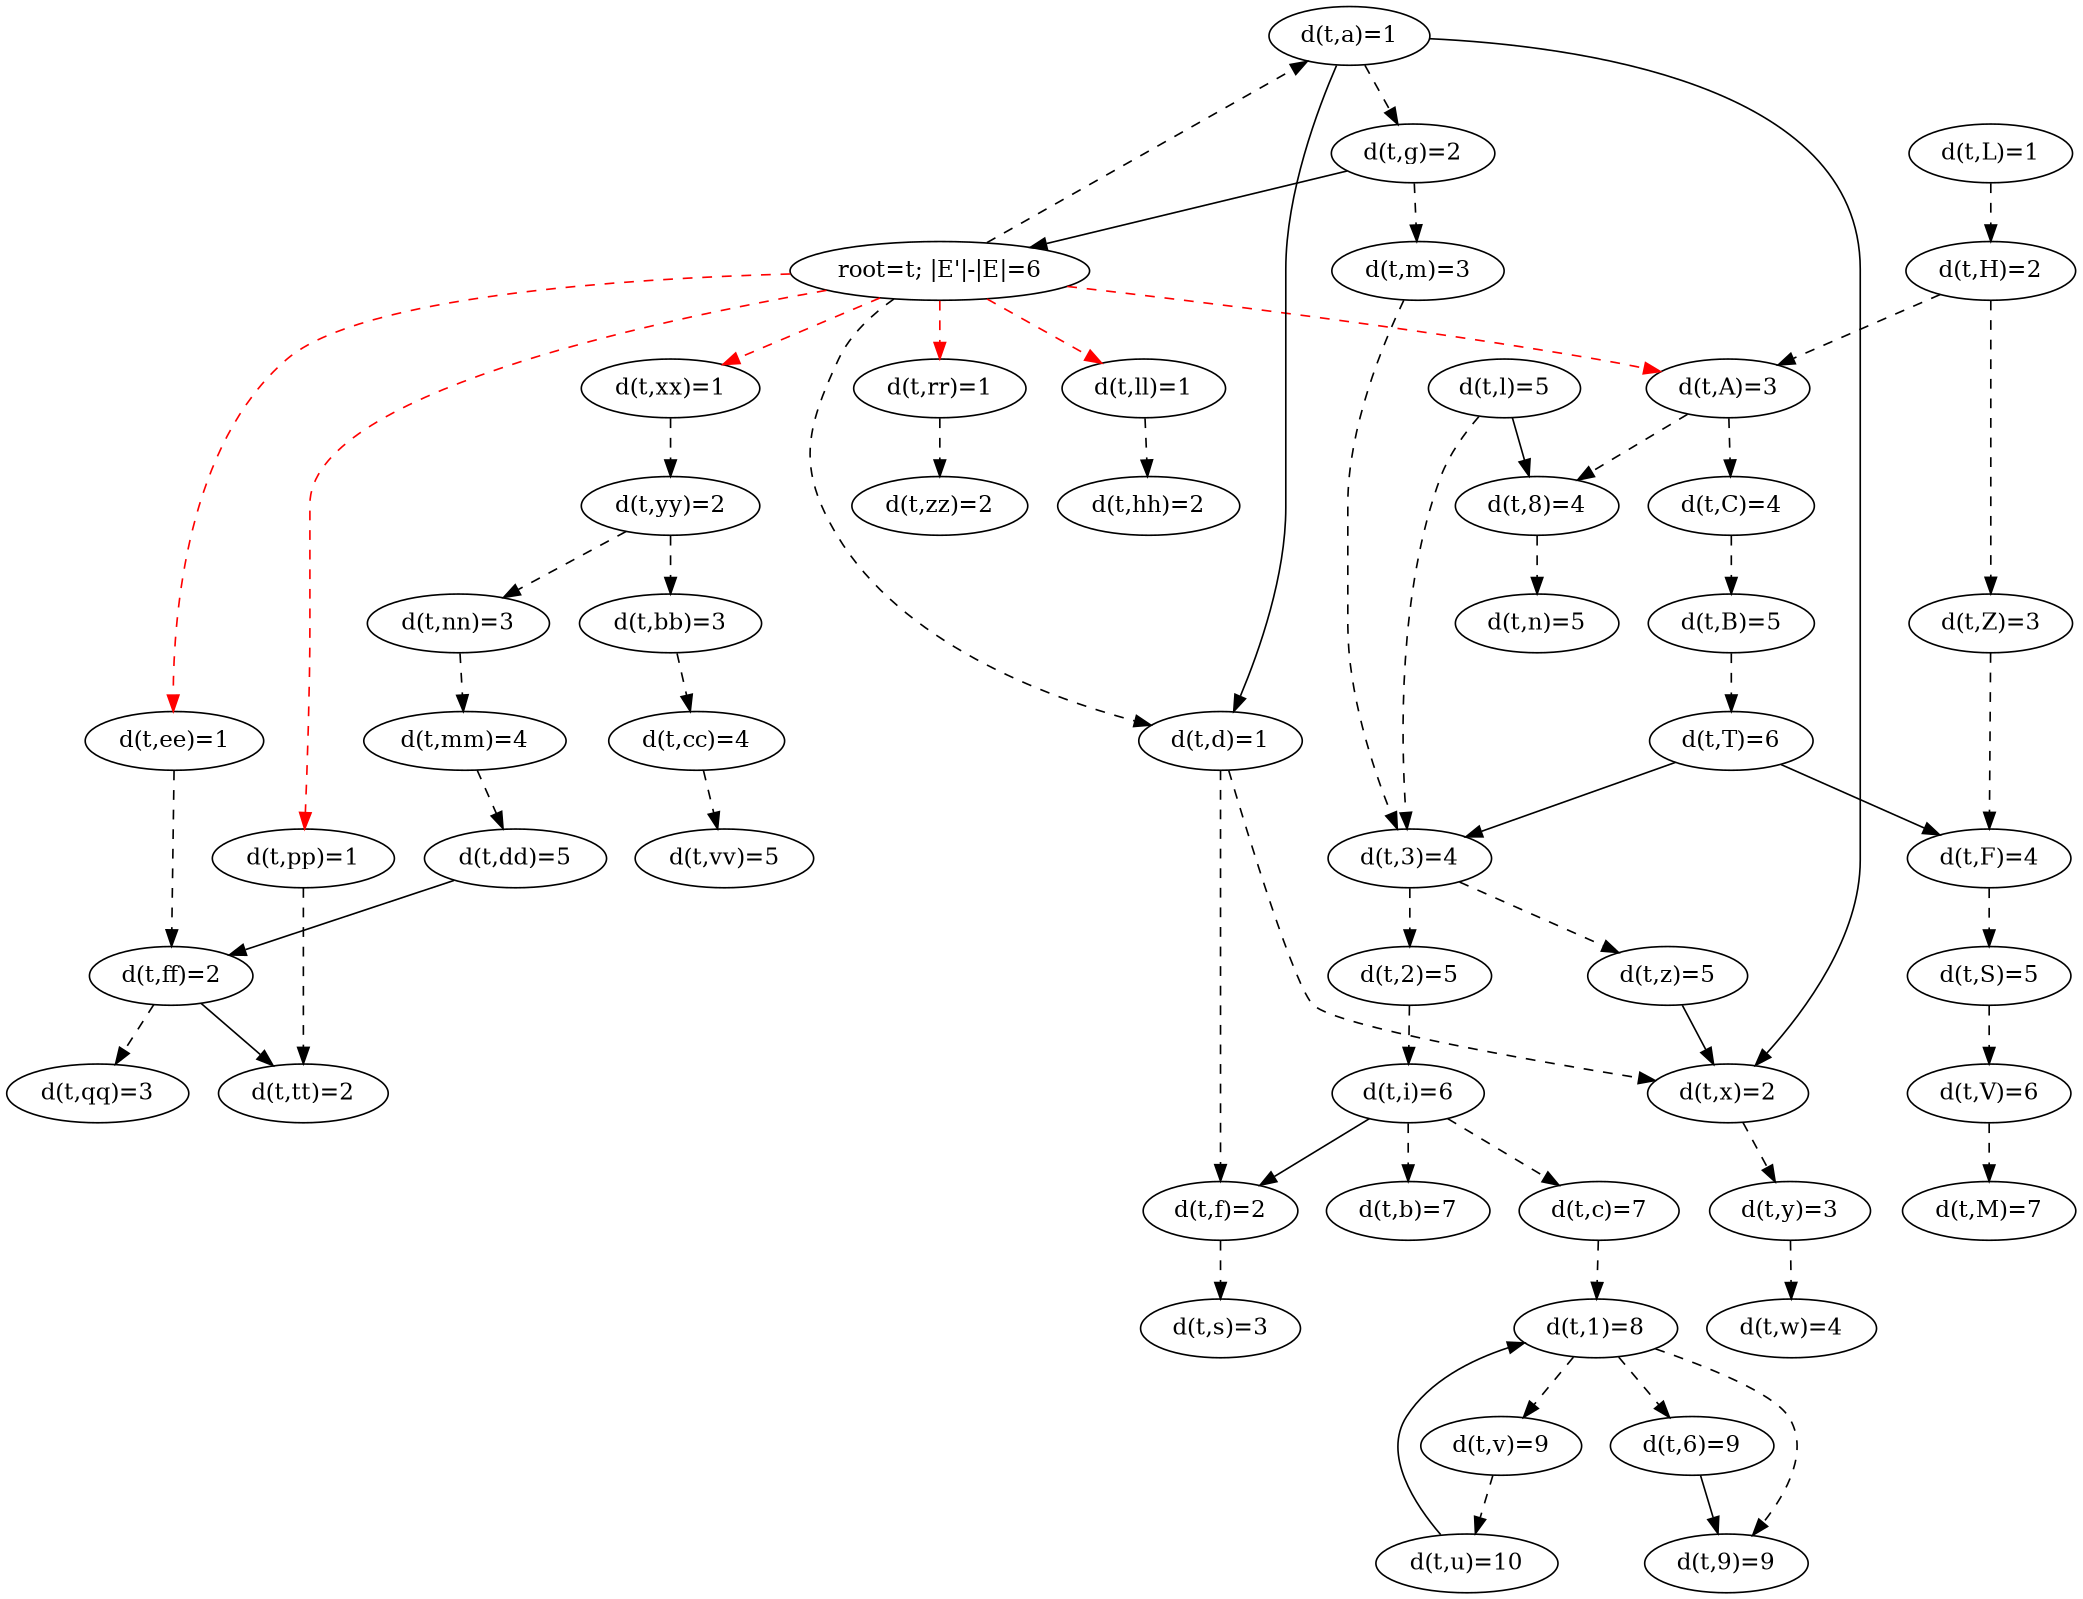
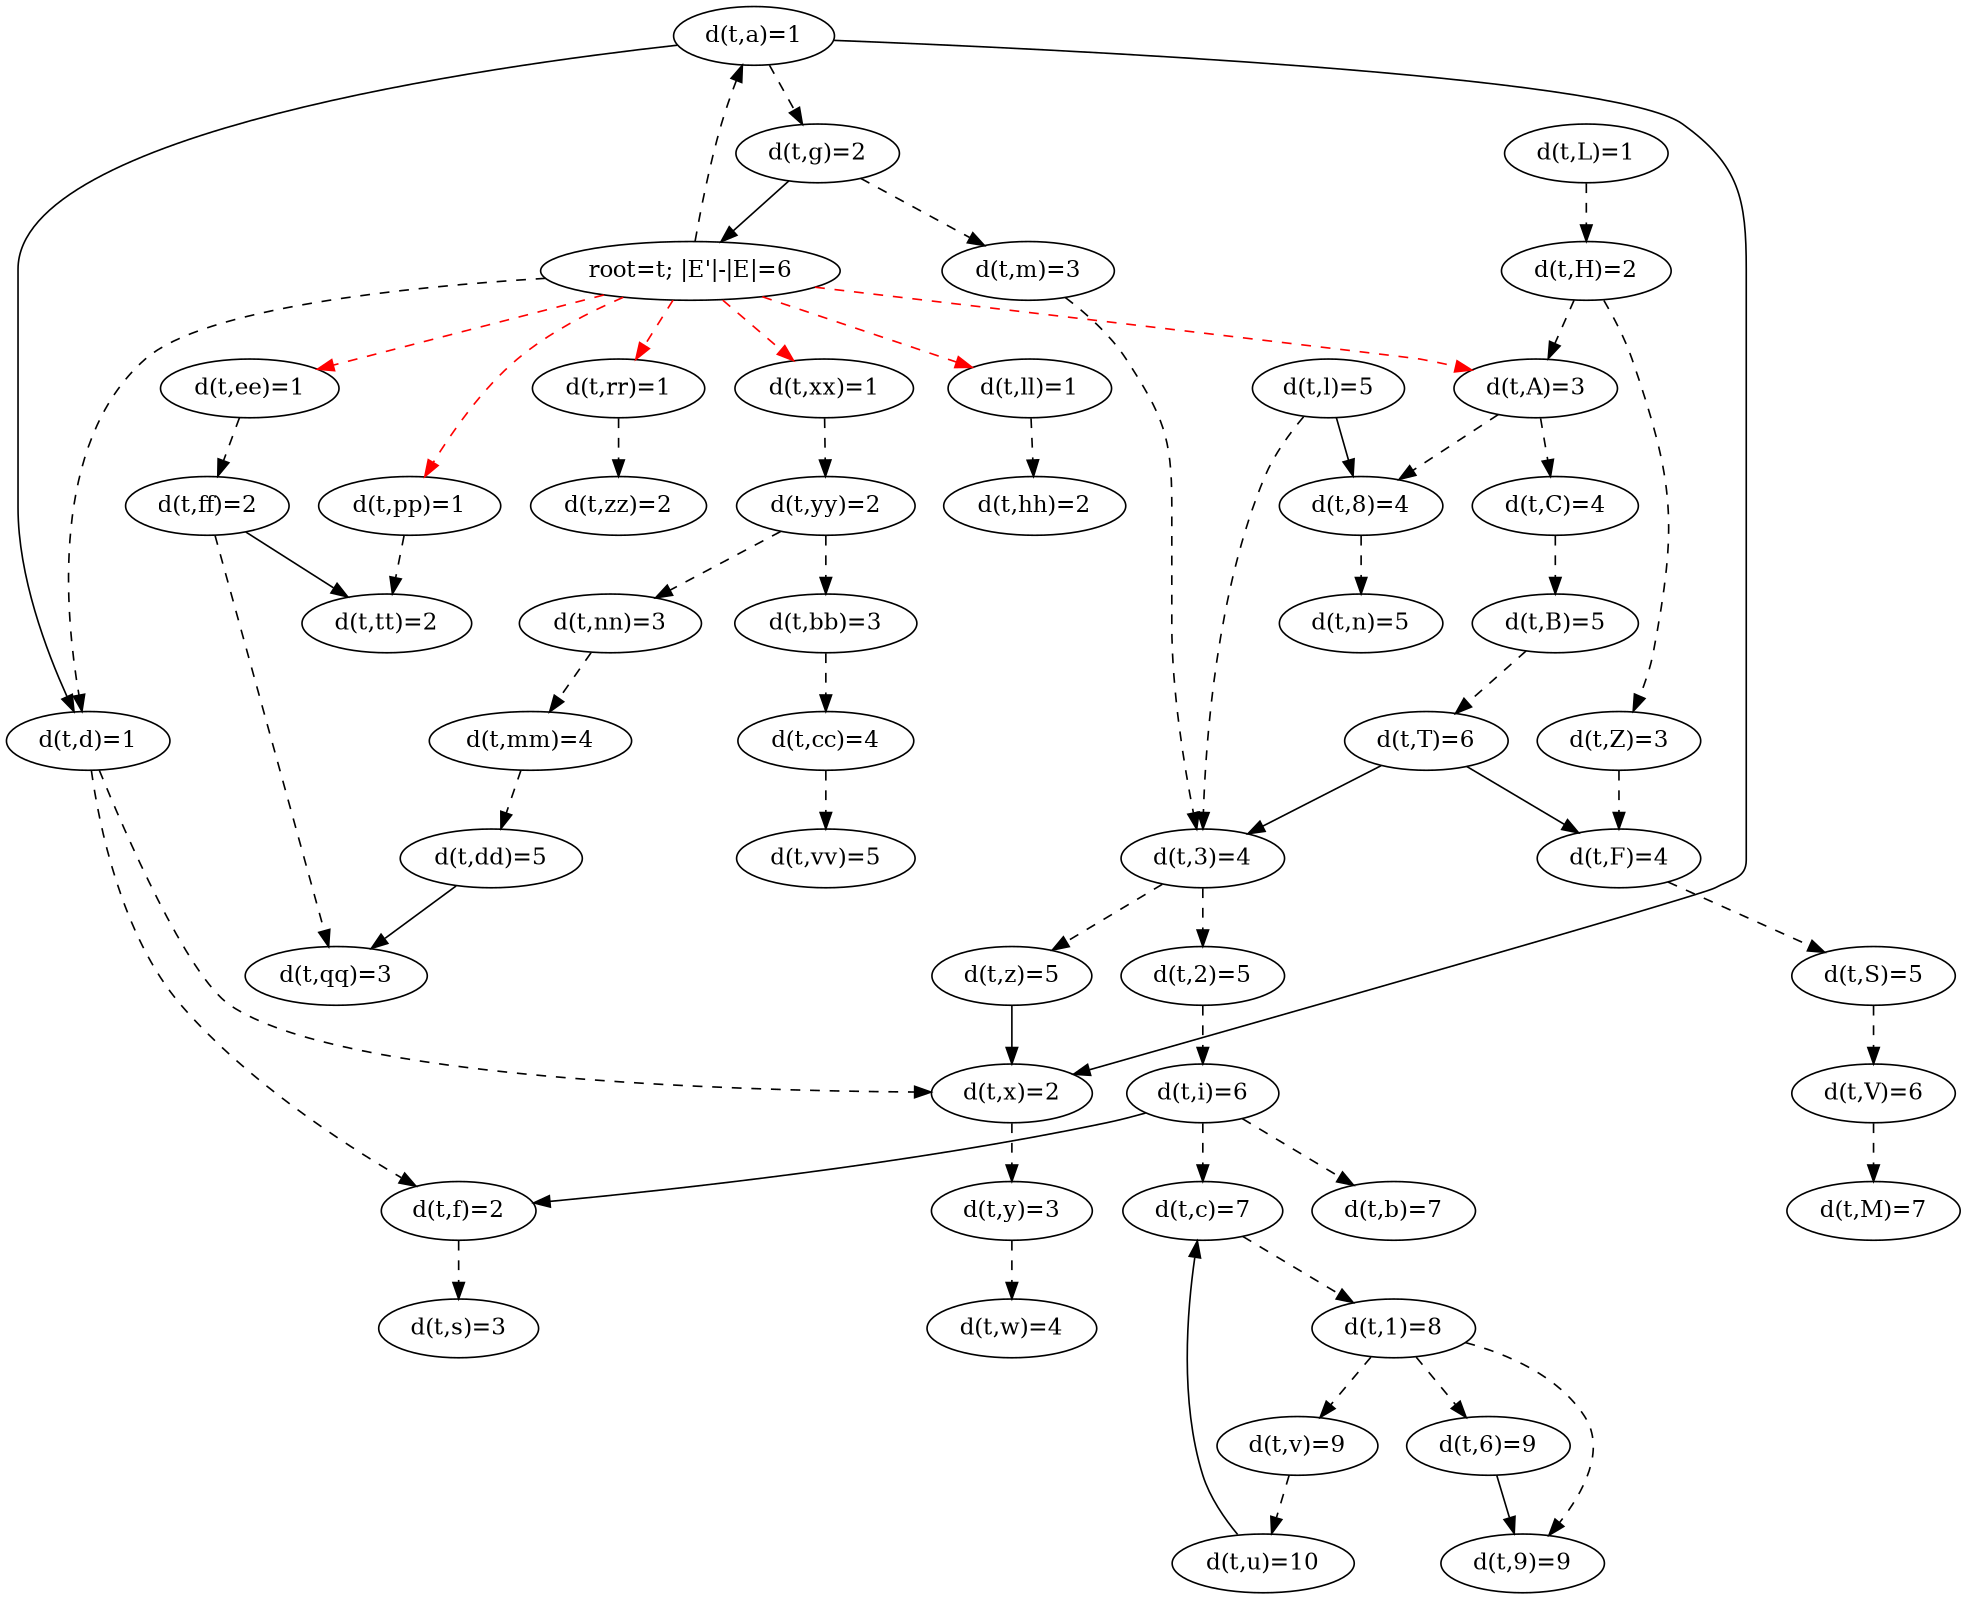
edge "d(t,dd)=5" -> "d(t,ff)=2": now "d(t,dd)=5" -> "d(t,qq)=3"
edge "d(t,u)=10" -> "d(t,1)=8": now "d(t,u)=10" -> "d(t,c)=7"
